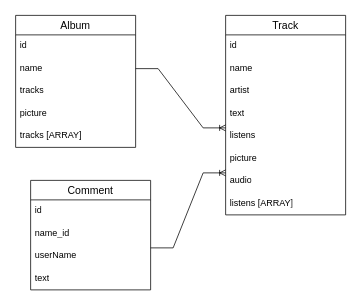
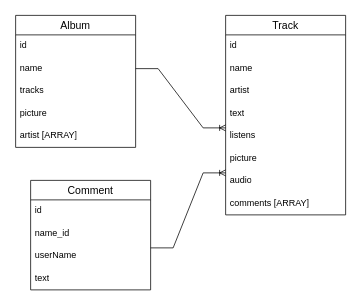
node "tracks [ARRAY]": label "tracks [ARRAY]" -> "artist [ARRAY]"
node "listens [ARRAY]": label "listens [ARRAY]" -> "comments [ARRAY]"
